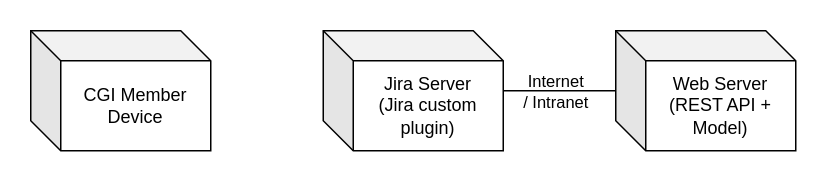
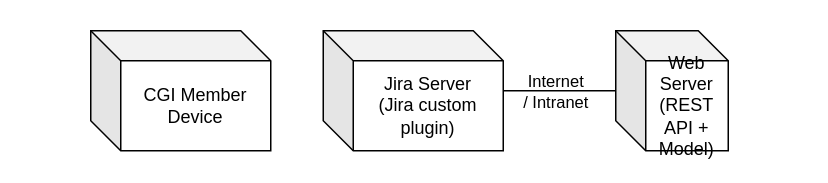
node "CGI Member Device": moved (121, 91) -> (181, 91)
node "Web Server (REST API + Model)": size 180x120 -> 113x120
